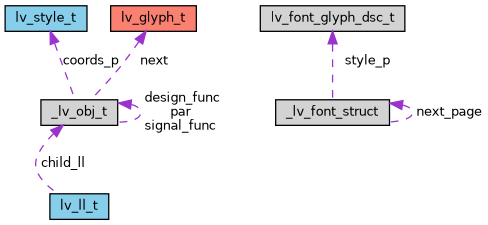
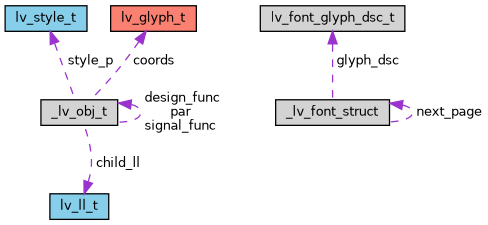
edge "_lv_obj_t" -> "lv_style_t": label " coords_p" -> " style_p"
edge "_lv_obj_t" -> "lv_glyph_t": label " next" -> " coords"
edge "_lv_font_struct" -> "lv_font_glyph_dsc_t": label " style_p" -> " glyph_dsc"
edge "lv_ll_t" -> "_lv_obj_t": reversed
